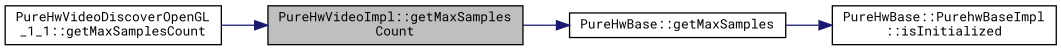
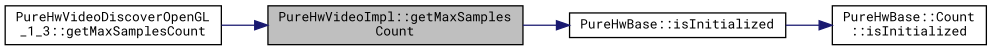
node "PureHwVideoDiscoverOpenGL _1_1::getMaxSamplesCount": label "PureHwVideoDiscoverOpenGL _1_1::getMaxSamplesCount" -> "PureHwVideoDiscoverOpenGL _1_3::getMaxSamplesCount"
node "PureHwBase::getMaxSamples": label "PureHwBase::getMaxSamples" -> "PureHwBase::isInitialized"
node "PureHwBase::PurehwBaseImpl ::isInitialized": label "PureHwBase::PurehwBaseImpl ::isInitialized" -> "PureHwBase::Count ::isInitialized"
